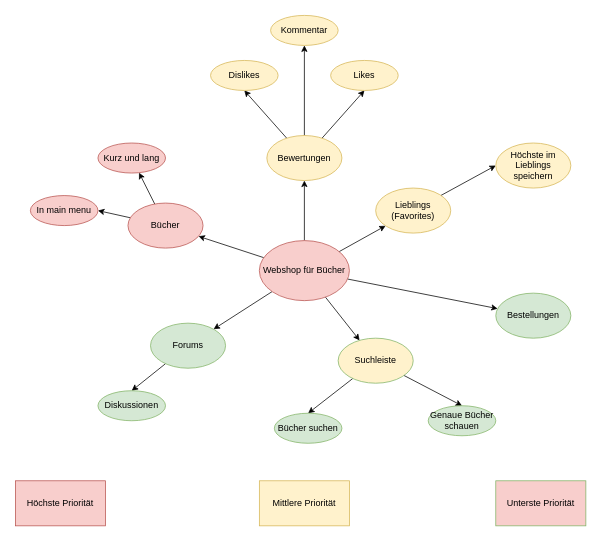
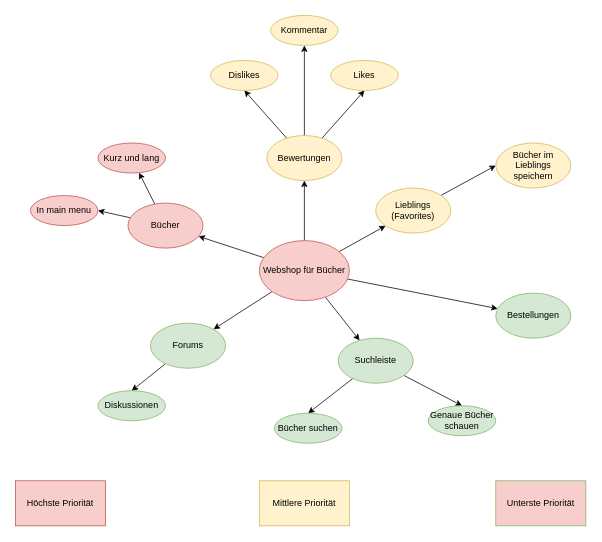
node "Höchste im Lieblings speichern": label "Höchste im Lieblings speichern" -> "Bücher im Lieblings speichern"
node "Suchleiste": fillcolor #fff2cc -> #d5e8d4
